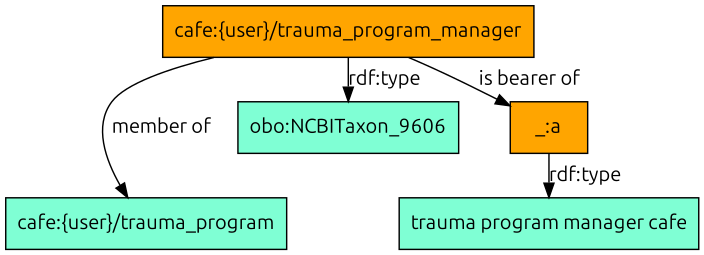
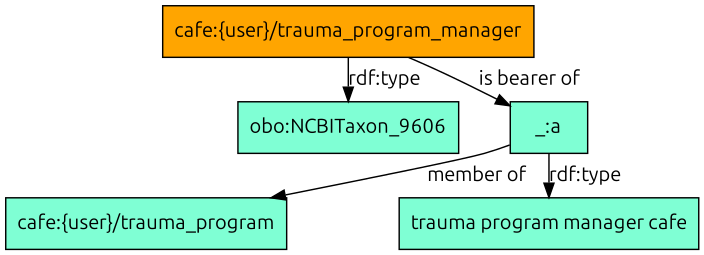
edge "cafe:{user}/trauma_program_manager" -> "cafe:{user}/trauma_program": now "_:a" -> "cafe:{user}/trauma_program"
node "_:a": fillcolor orange -> aquamarine
